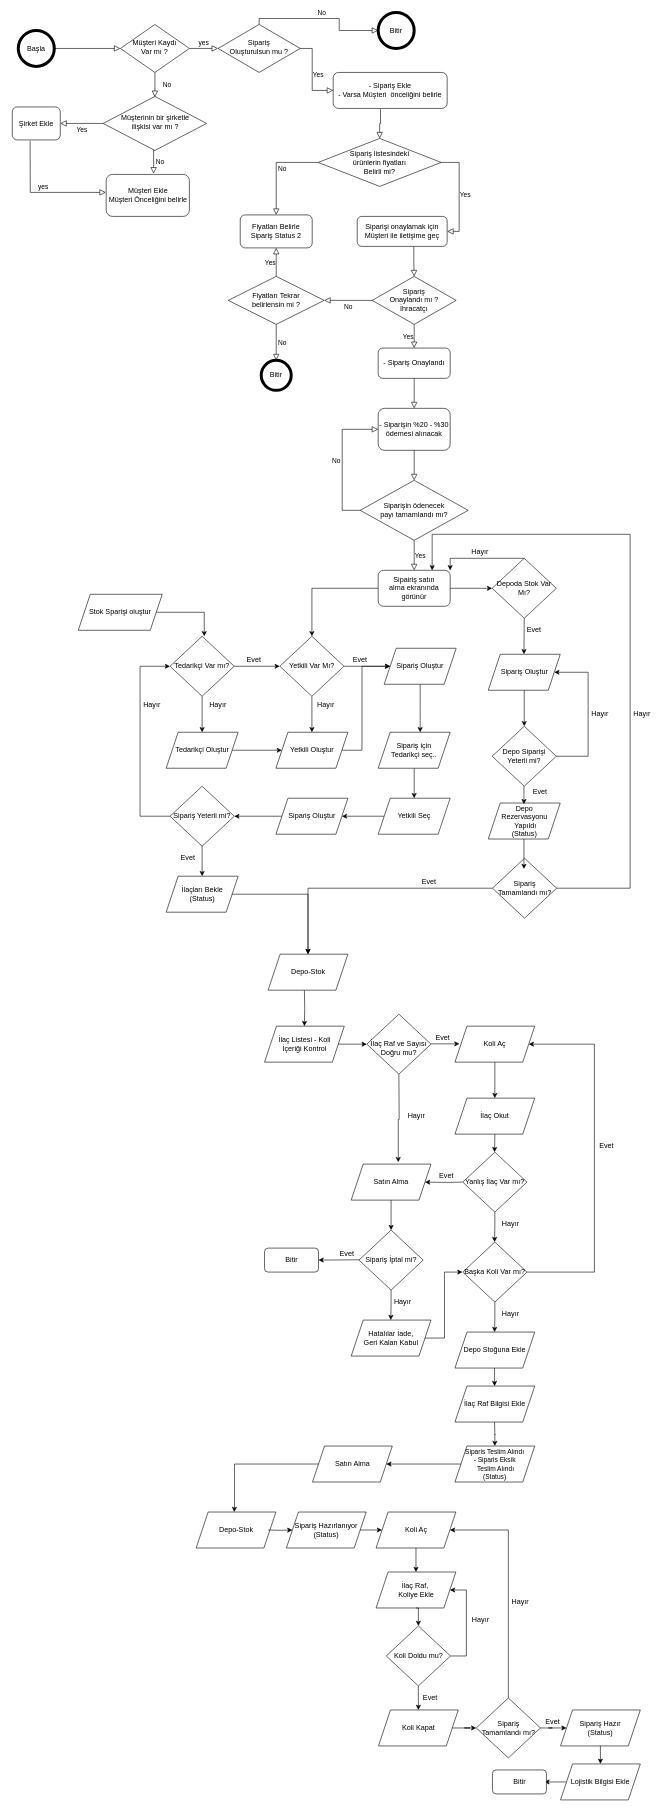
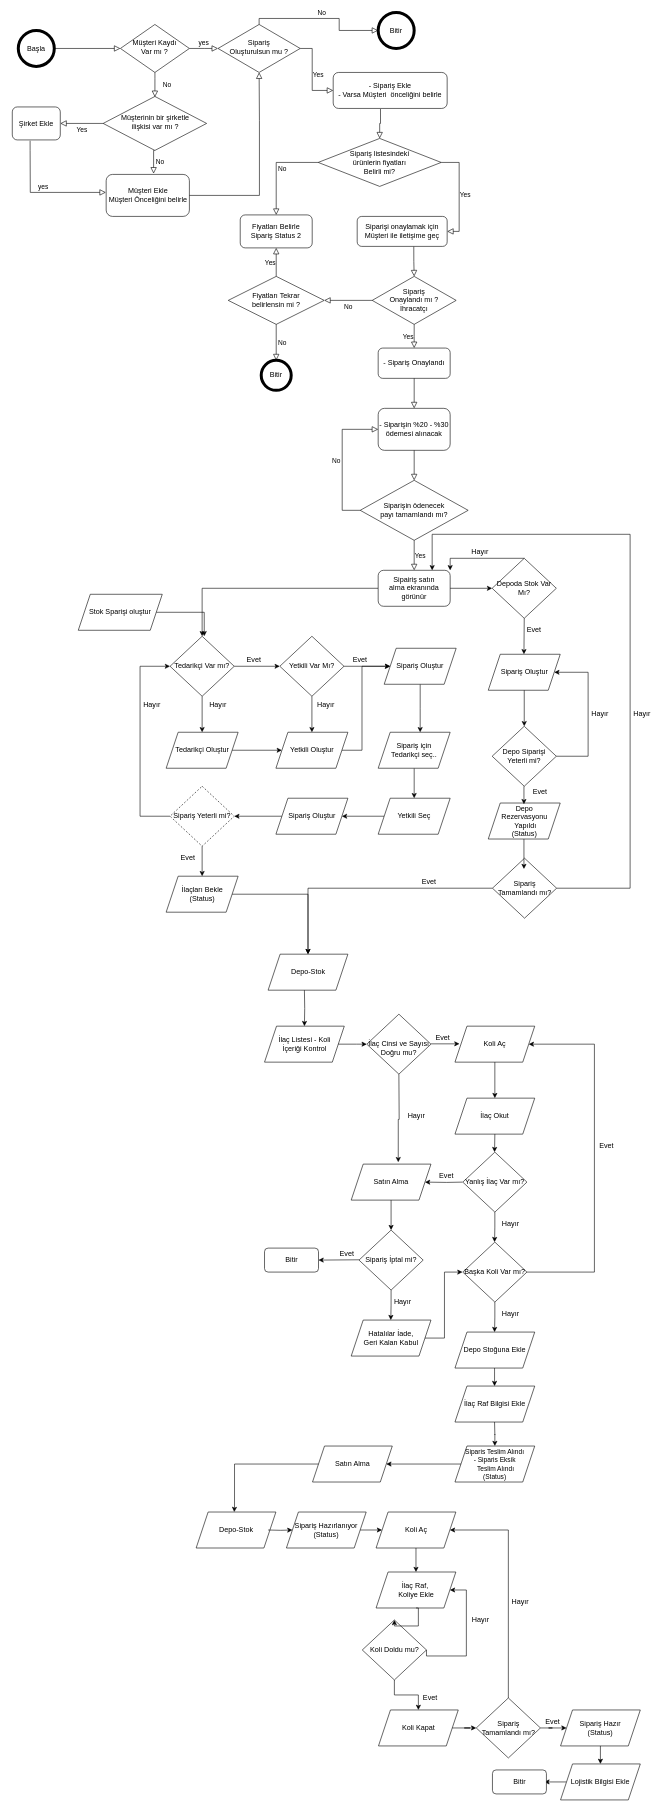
edge "Müşteri Ekle Müşteri Önceliğini belirle" -> "Sipariş Oluşturulsun mu ?": added
edge "Sipairiş satın alma ekranında görünür" -> "Yetkili Var Mı?": now "Sipairiş satın alma ekranında görünür" -> "Tedarikçi Var mı?"
node "Sipariş Yeterli mi?": style solid -> dashed
node "İlaç Raf ve Sayısı Doğru mu?": label "İlaç Raf ve Sayısı Doğru mu?" -> "İlaç Cinsi ve Sayısı Doğru mu?"
node "Koli Doldu mu?": moved (419, 1656) -> (395, 1650)
